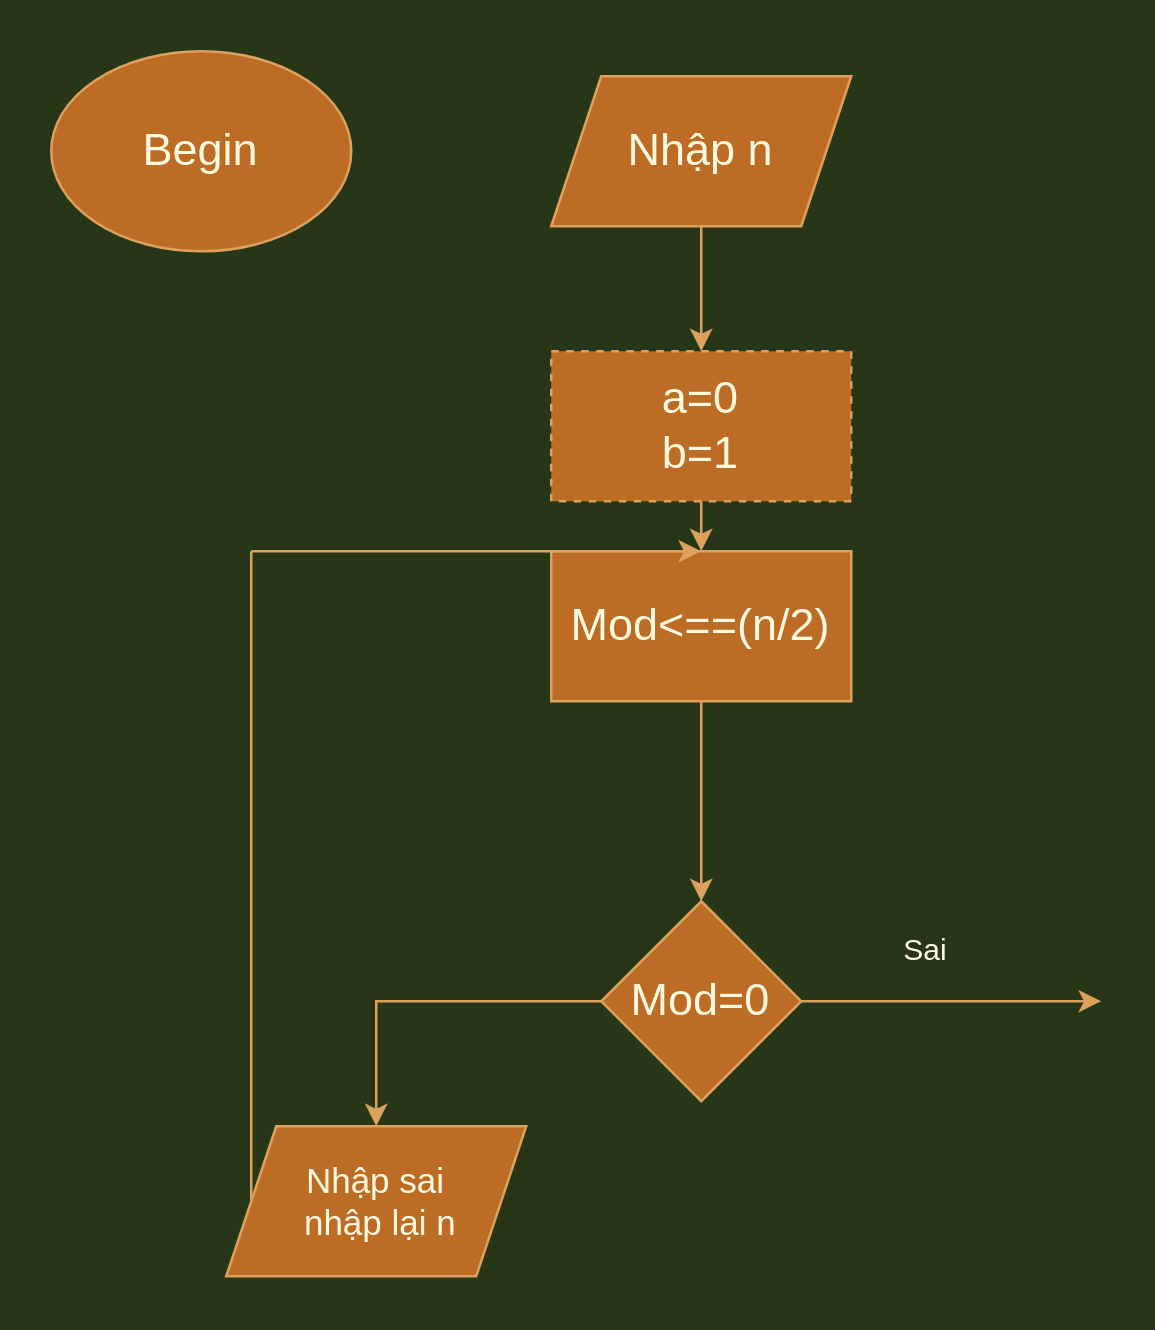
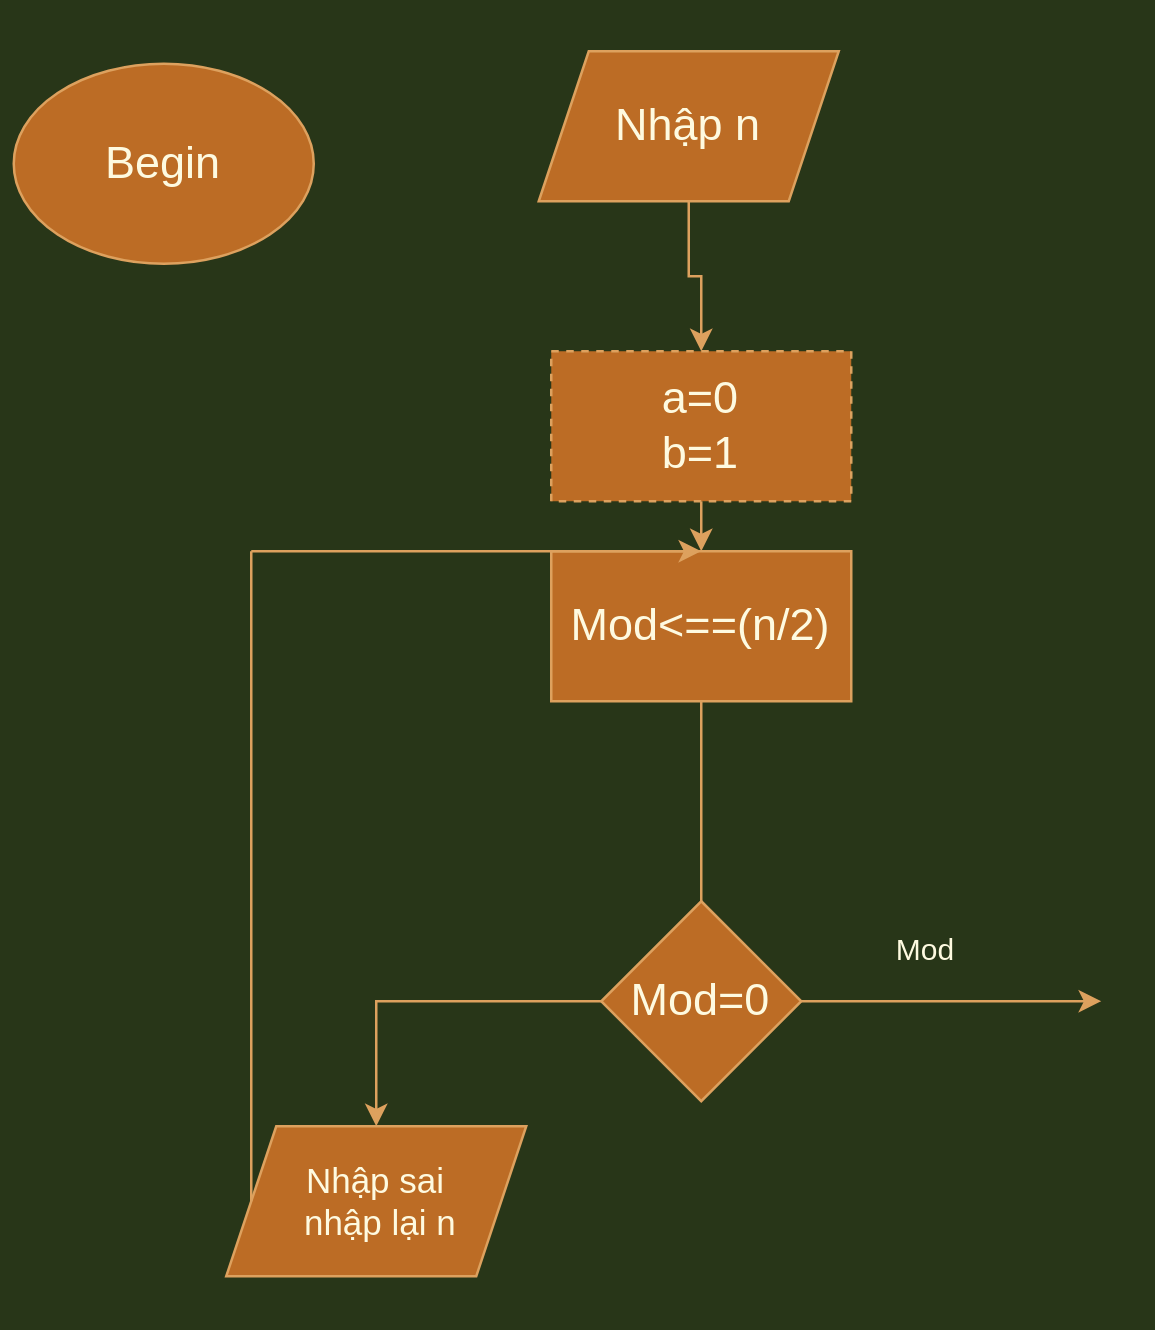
node "Begin": moved (201, 151) -> (164, 164)
node "Nhập n": moved (701, 151) -> (689, 126)
edge "Mod<==(n/2)" -> "Mod=0": arrowhead classic -> none
node "Sai": label "Sai" -> "Mod"
